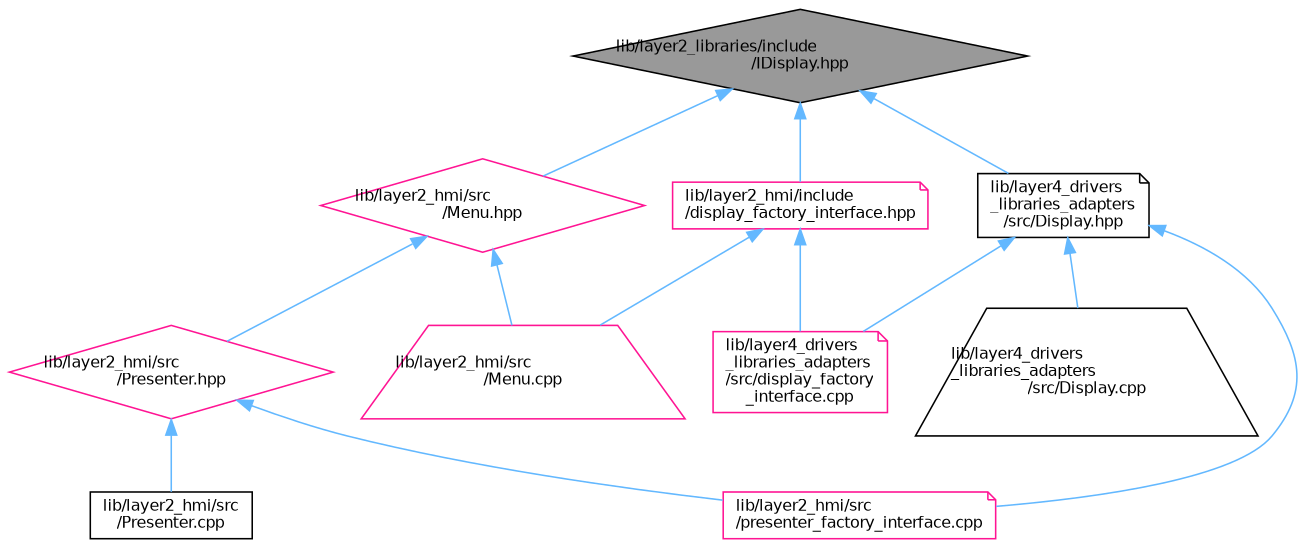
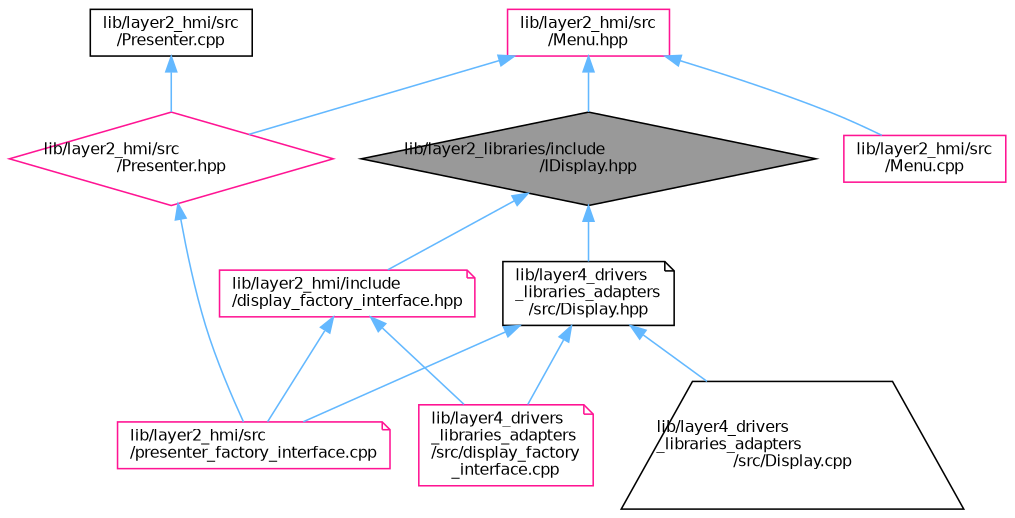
edge "lib/layer2_hmi/src /Menu.hpp" -> "lib/layer2_libraries/include /IDisplay.hpp": reversed
node "lib/layer2_hmi/src /Menu.hpp": shape diamond -> box
edge "lib/layer2_hmi/src /Menu.cpp" -> "lib/layer2_hmi/include /display_factory_interface.hpp": now "lib/layer2_hmi/src /presenter_factory_interface.cpp" -> "lib/layer2_hmi/include /display_factory_interface.hpp"
node "lib/layer2_hmi/src /Menu.cpp": shape trapezium -> box
edge "lib/layer2_hmi/src /Presenter.cpp" -> "lib/layer2_hmi/src /Presenter.hpp": reversed
